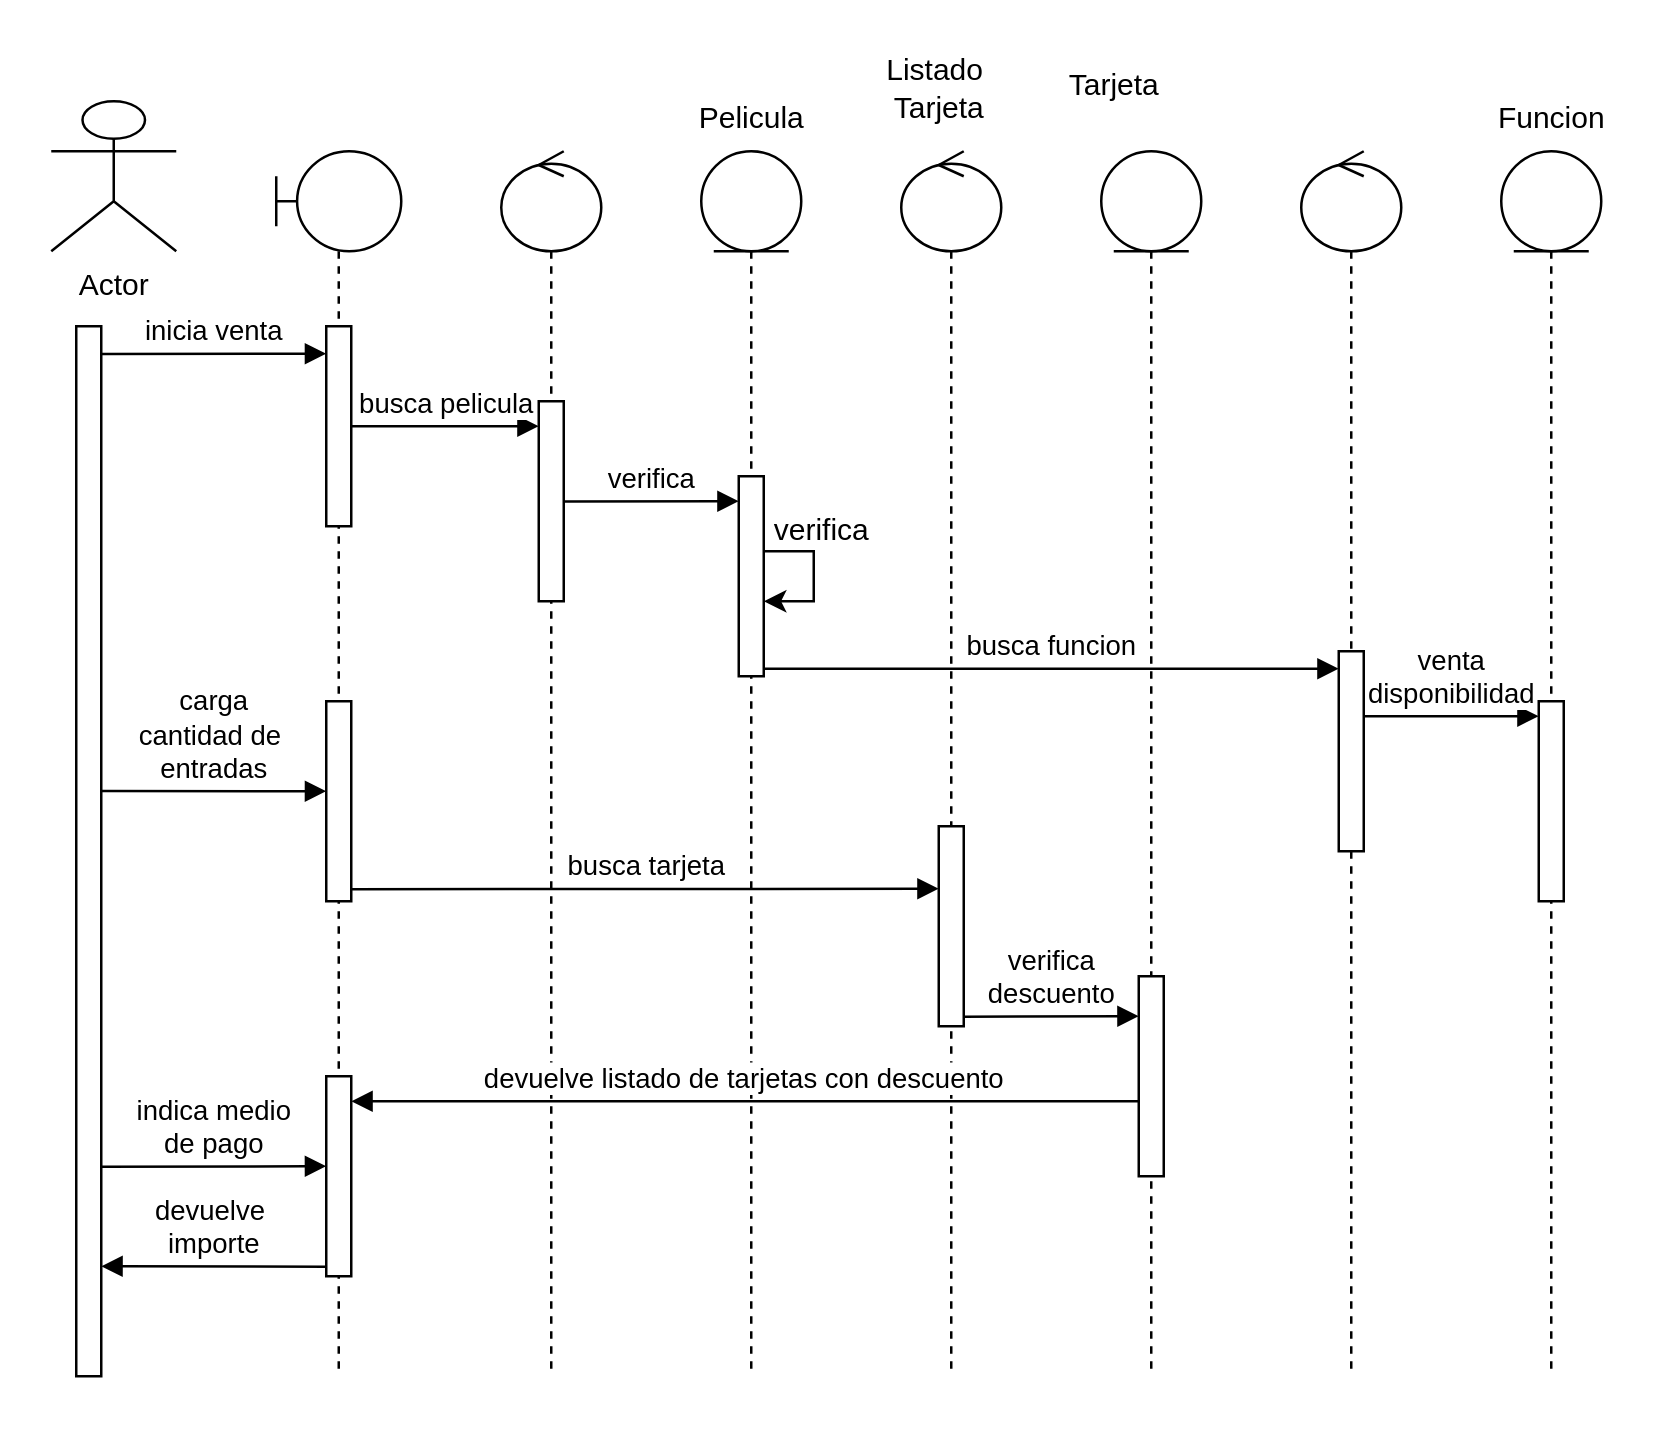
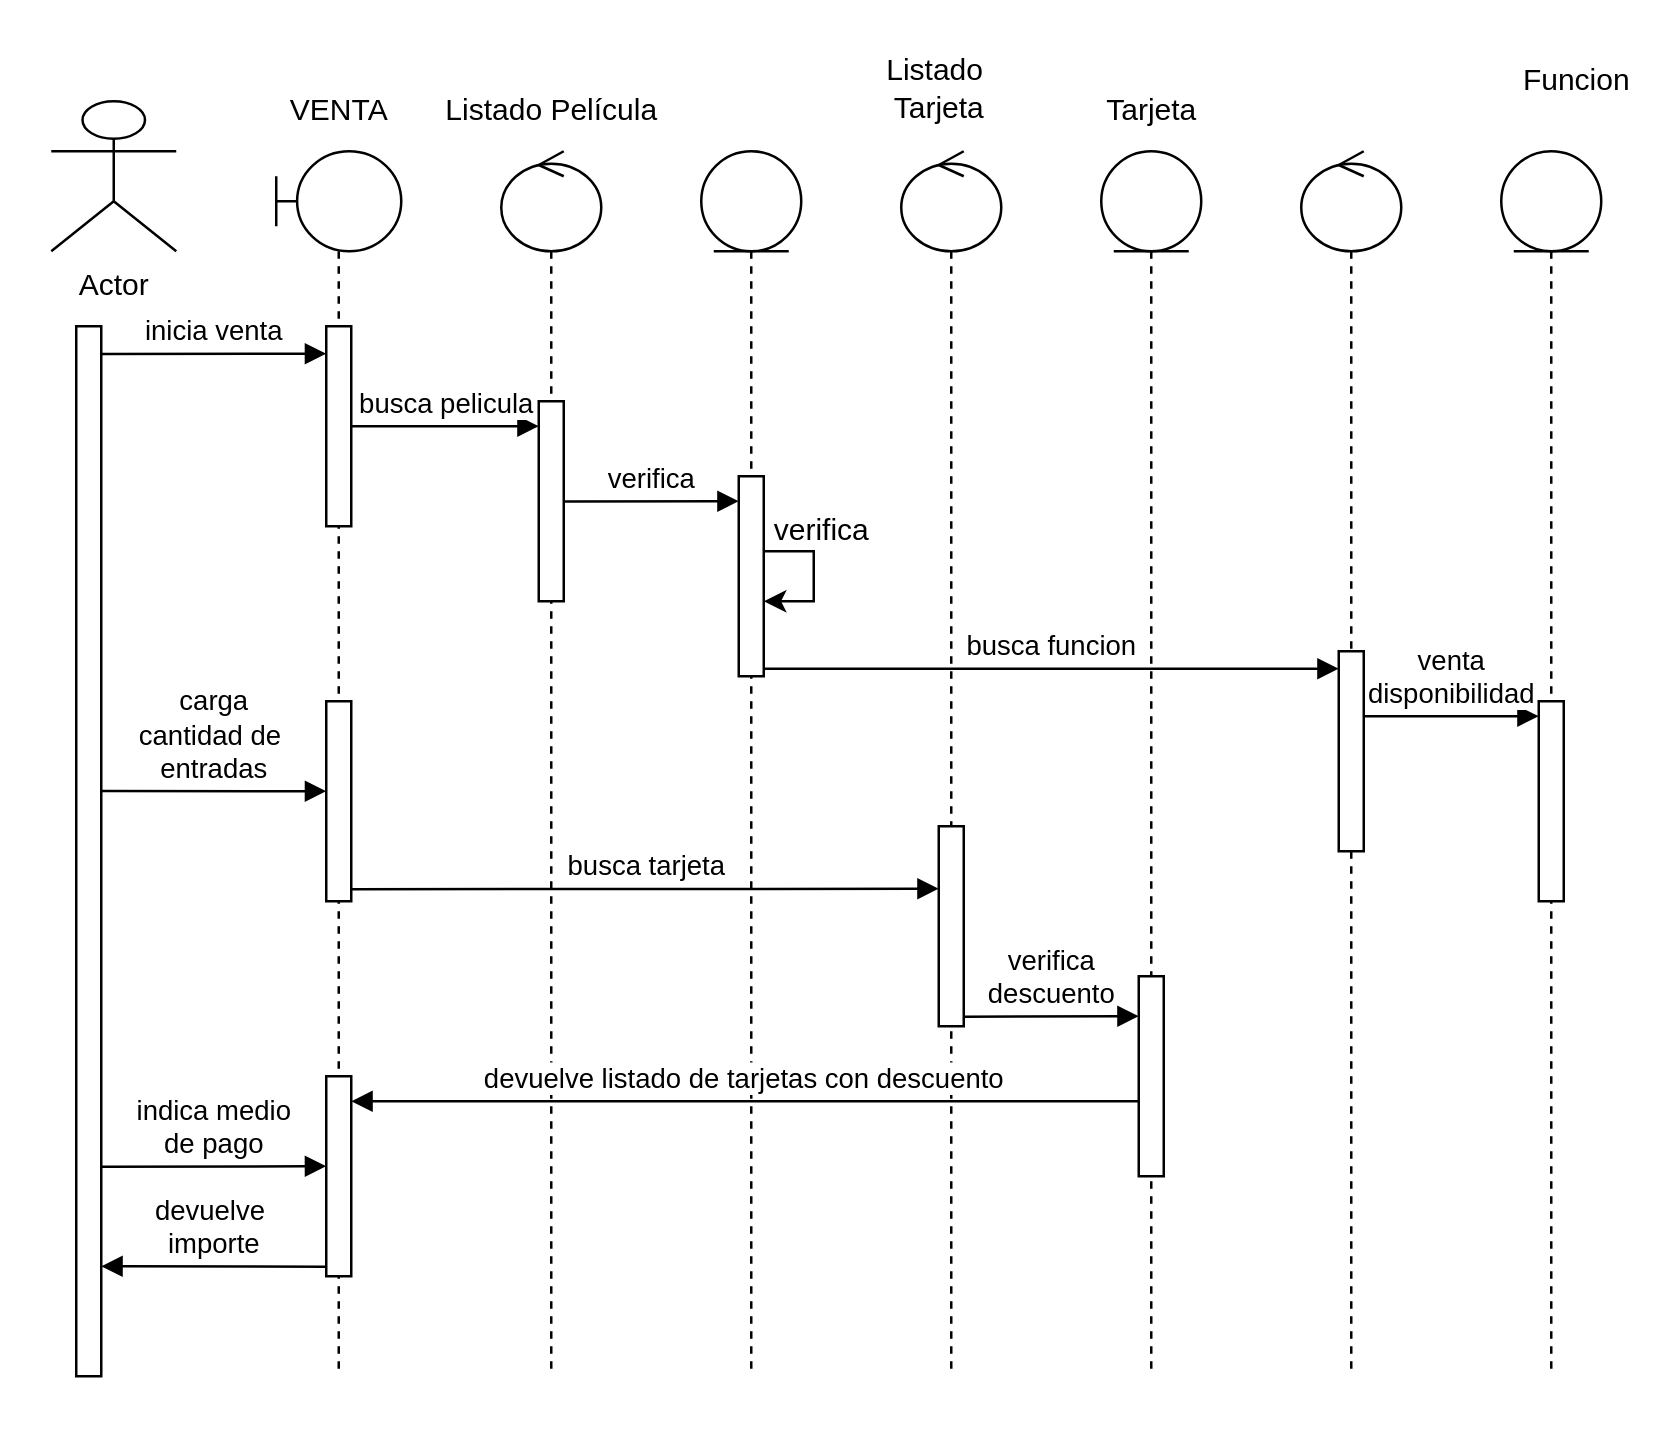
node "Tarjeta": moved (1114, 86) -> (1151, 111)
node "VENTA": added
node "Listado Película": added
node "Pelicula": removed
node "Funcion": moved (1551, 119) -> (1576, 81)
